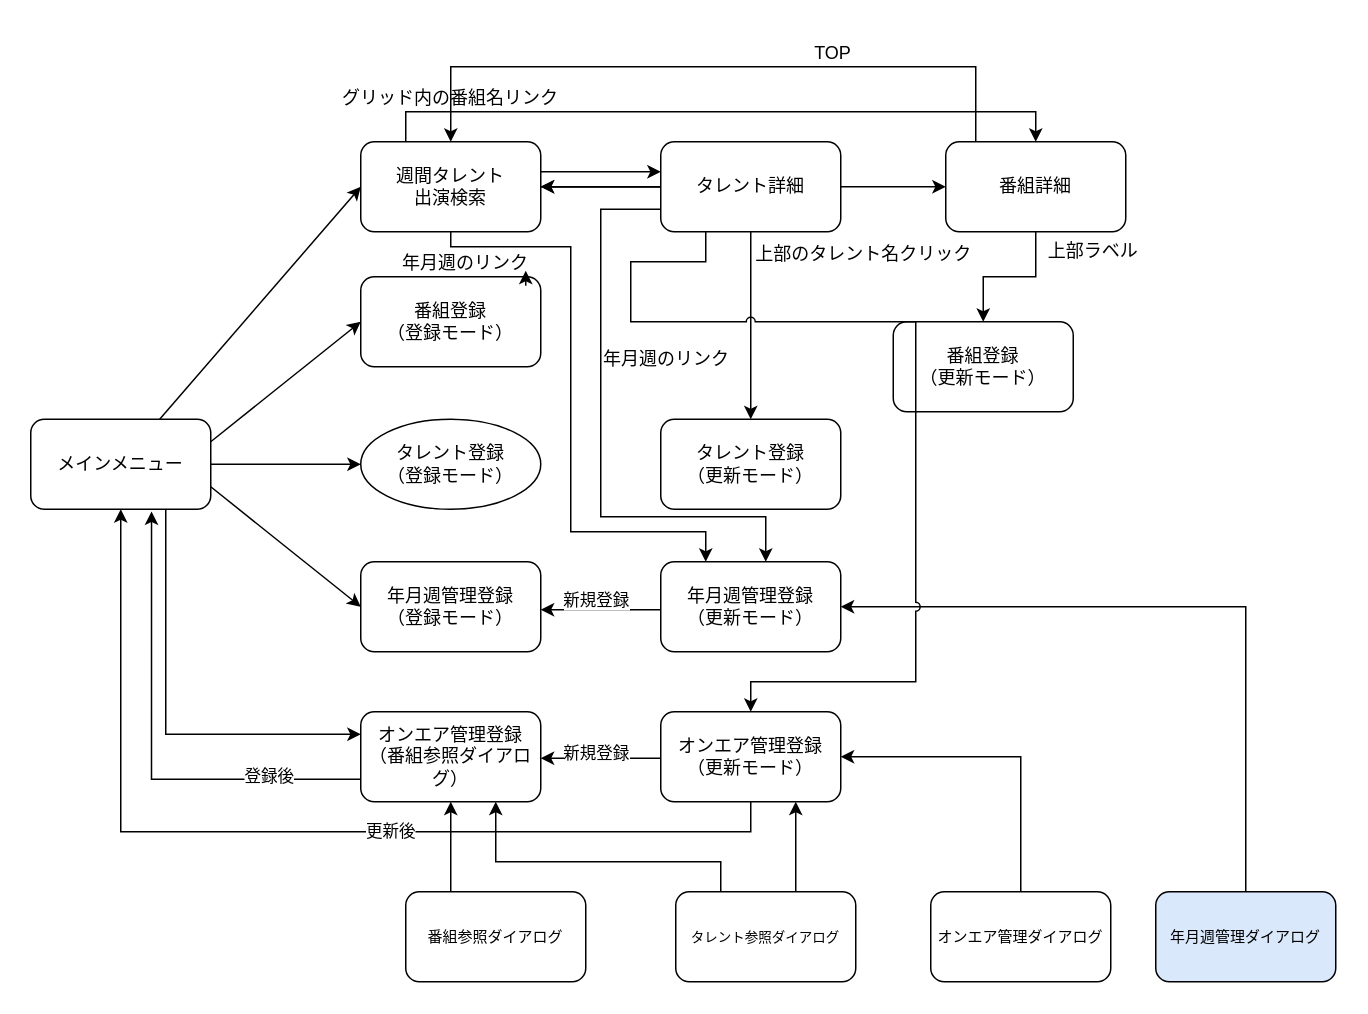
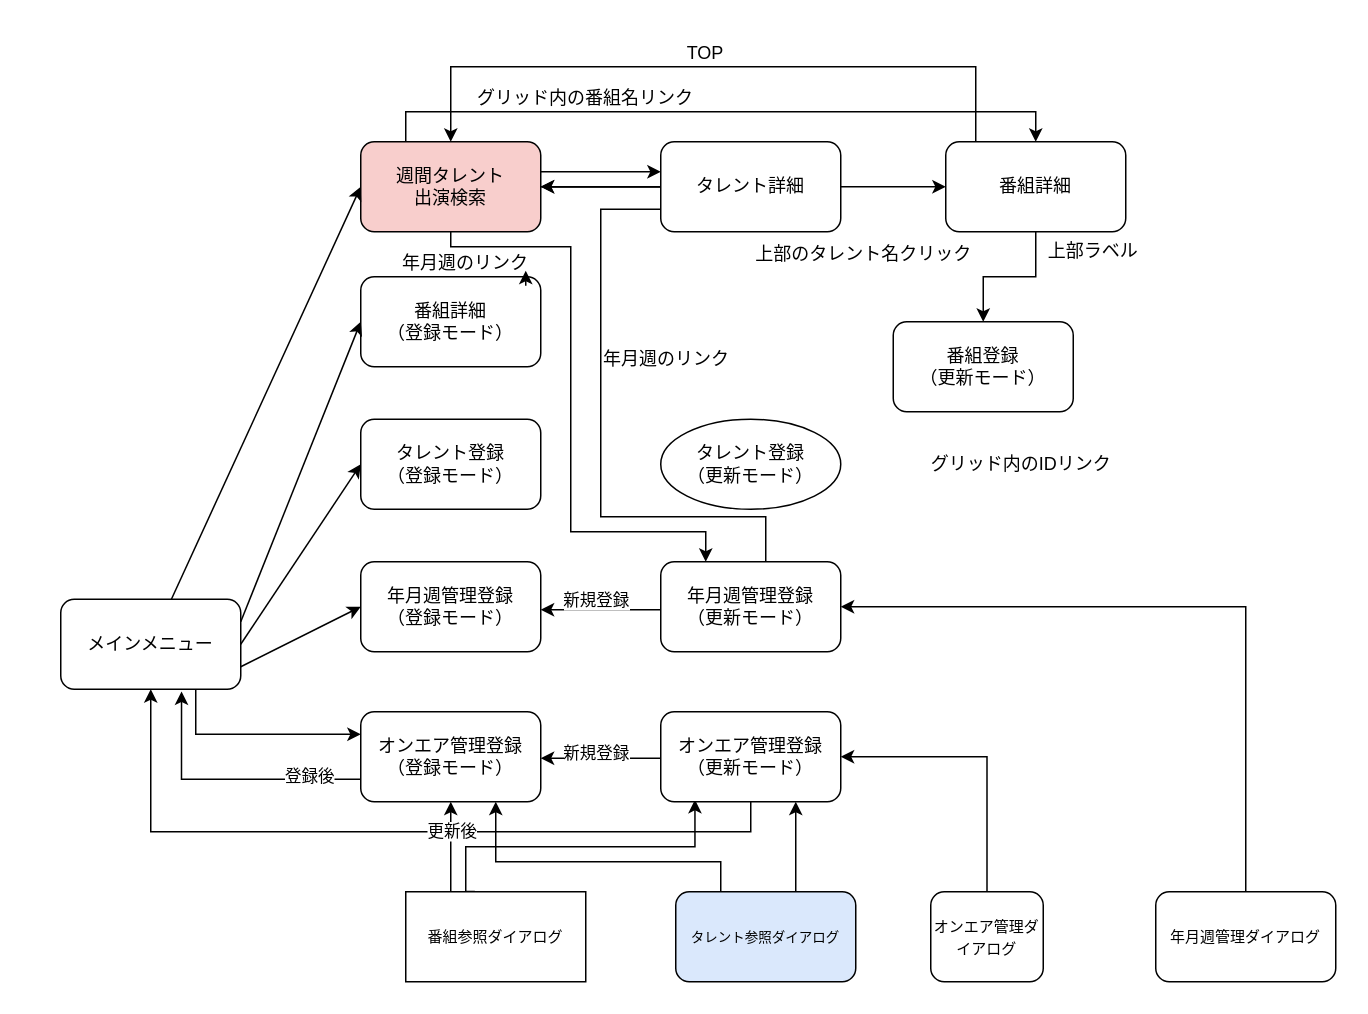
node "TOP": moved (833, 53) -> (706, 53)
node "グリッド内の番組名リンク": moved (451, 98) -> (586, 98)
node "週間タレント 出演検索": fillcolor #ffffff -> #f8cecc
edge "タレント詳細" -> "タレント登録 （更新モード）": removed
node "番組登録 （登録モード）": label "番組登録 （登録モード）" -> "番組詳細 （登録モード）"
node "メインメニュー": moved (121, 464) -> (151, 644)
node "タレント登録 （登録モード）": shape ellipse -> rounded rectangle
node "タレント登録 （更新モード）": shape rounded rectangle -> ellipse
node "グリッド内のIDリンク": added
edge "タレント詳細" -> "年月週管理登録 （更新モード）": arrowhead classic -> none
edge "タレント詳細" -> "オンエア管理登録 （更新モード）": removed
node "オンエア管理登録 （番組参照ダイアログ）": label "オンエア管理登録 （番組参照ダイアログ）" -> "オンエア管理登録 （登録モード）"
edge "番組参照ダイアログ" -> "オンエア管理登録 （更新モード）": added
node "番組参照ダイアログ": shape rounded rectangle -> rectangle
node "タレント参照ダイアログ": fillcolor #ffffff -> #dae8fc
node "オンエア管理ダイアログ": size 180x90 -> 113x90
node "年月週管理ダイアログ": fillcolor #dae8fc -> #ffffff
